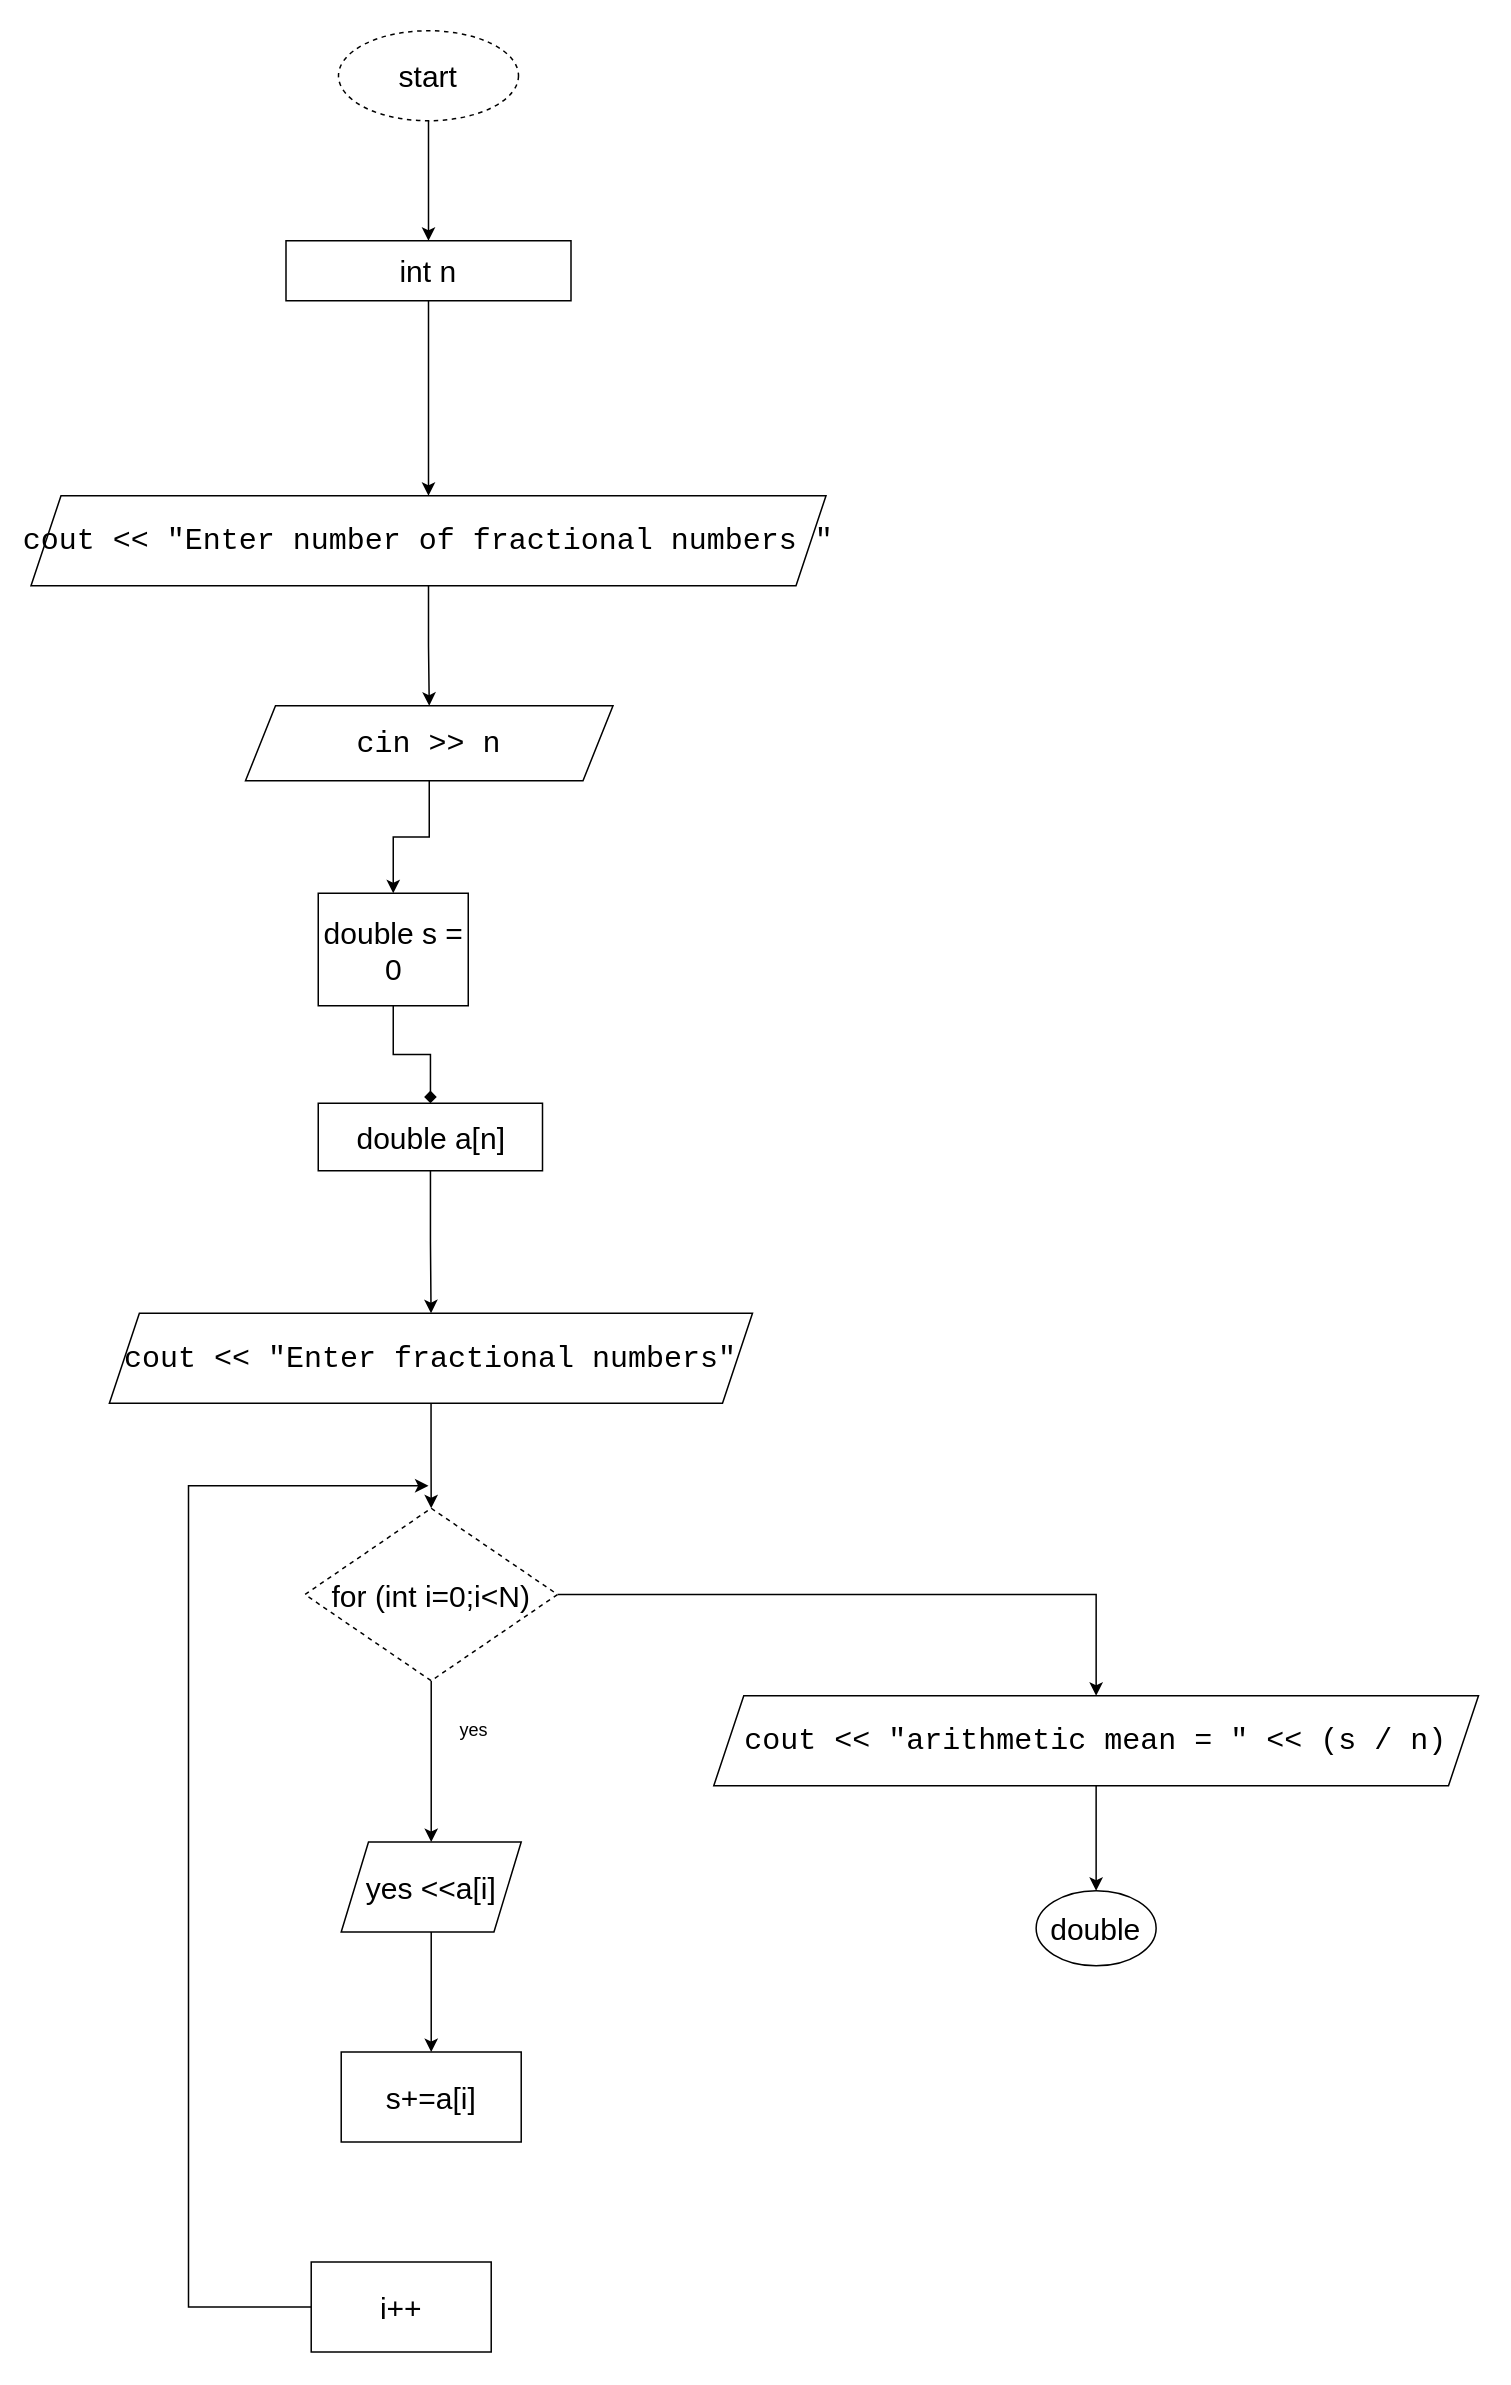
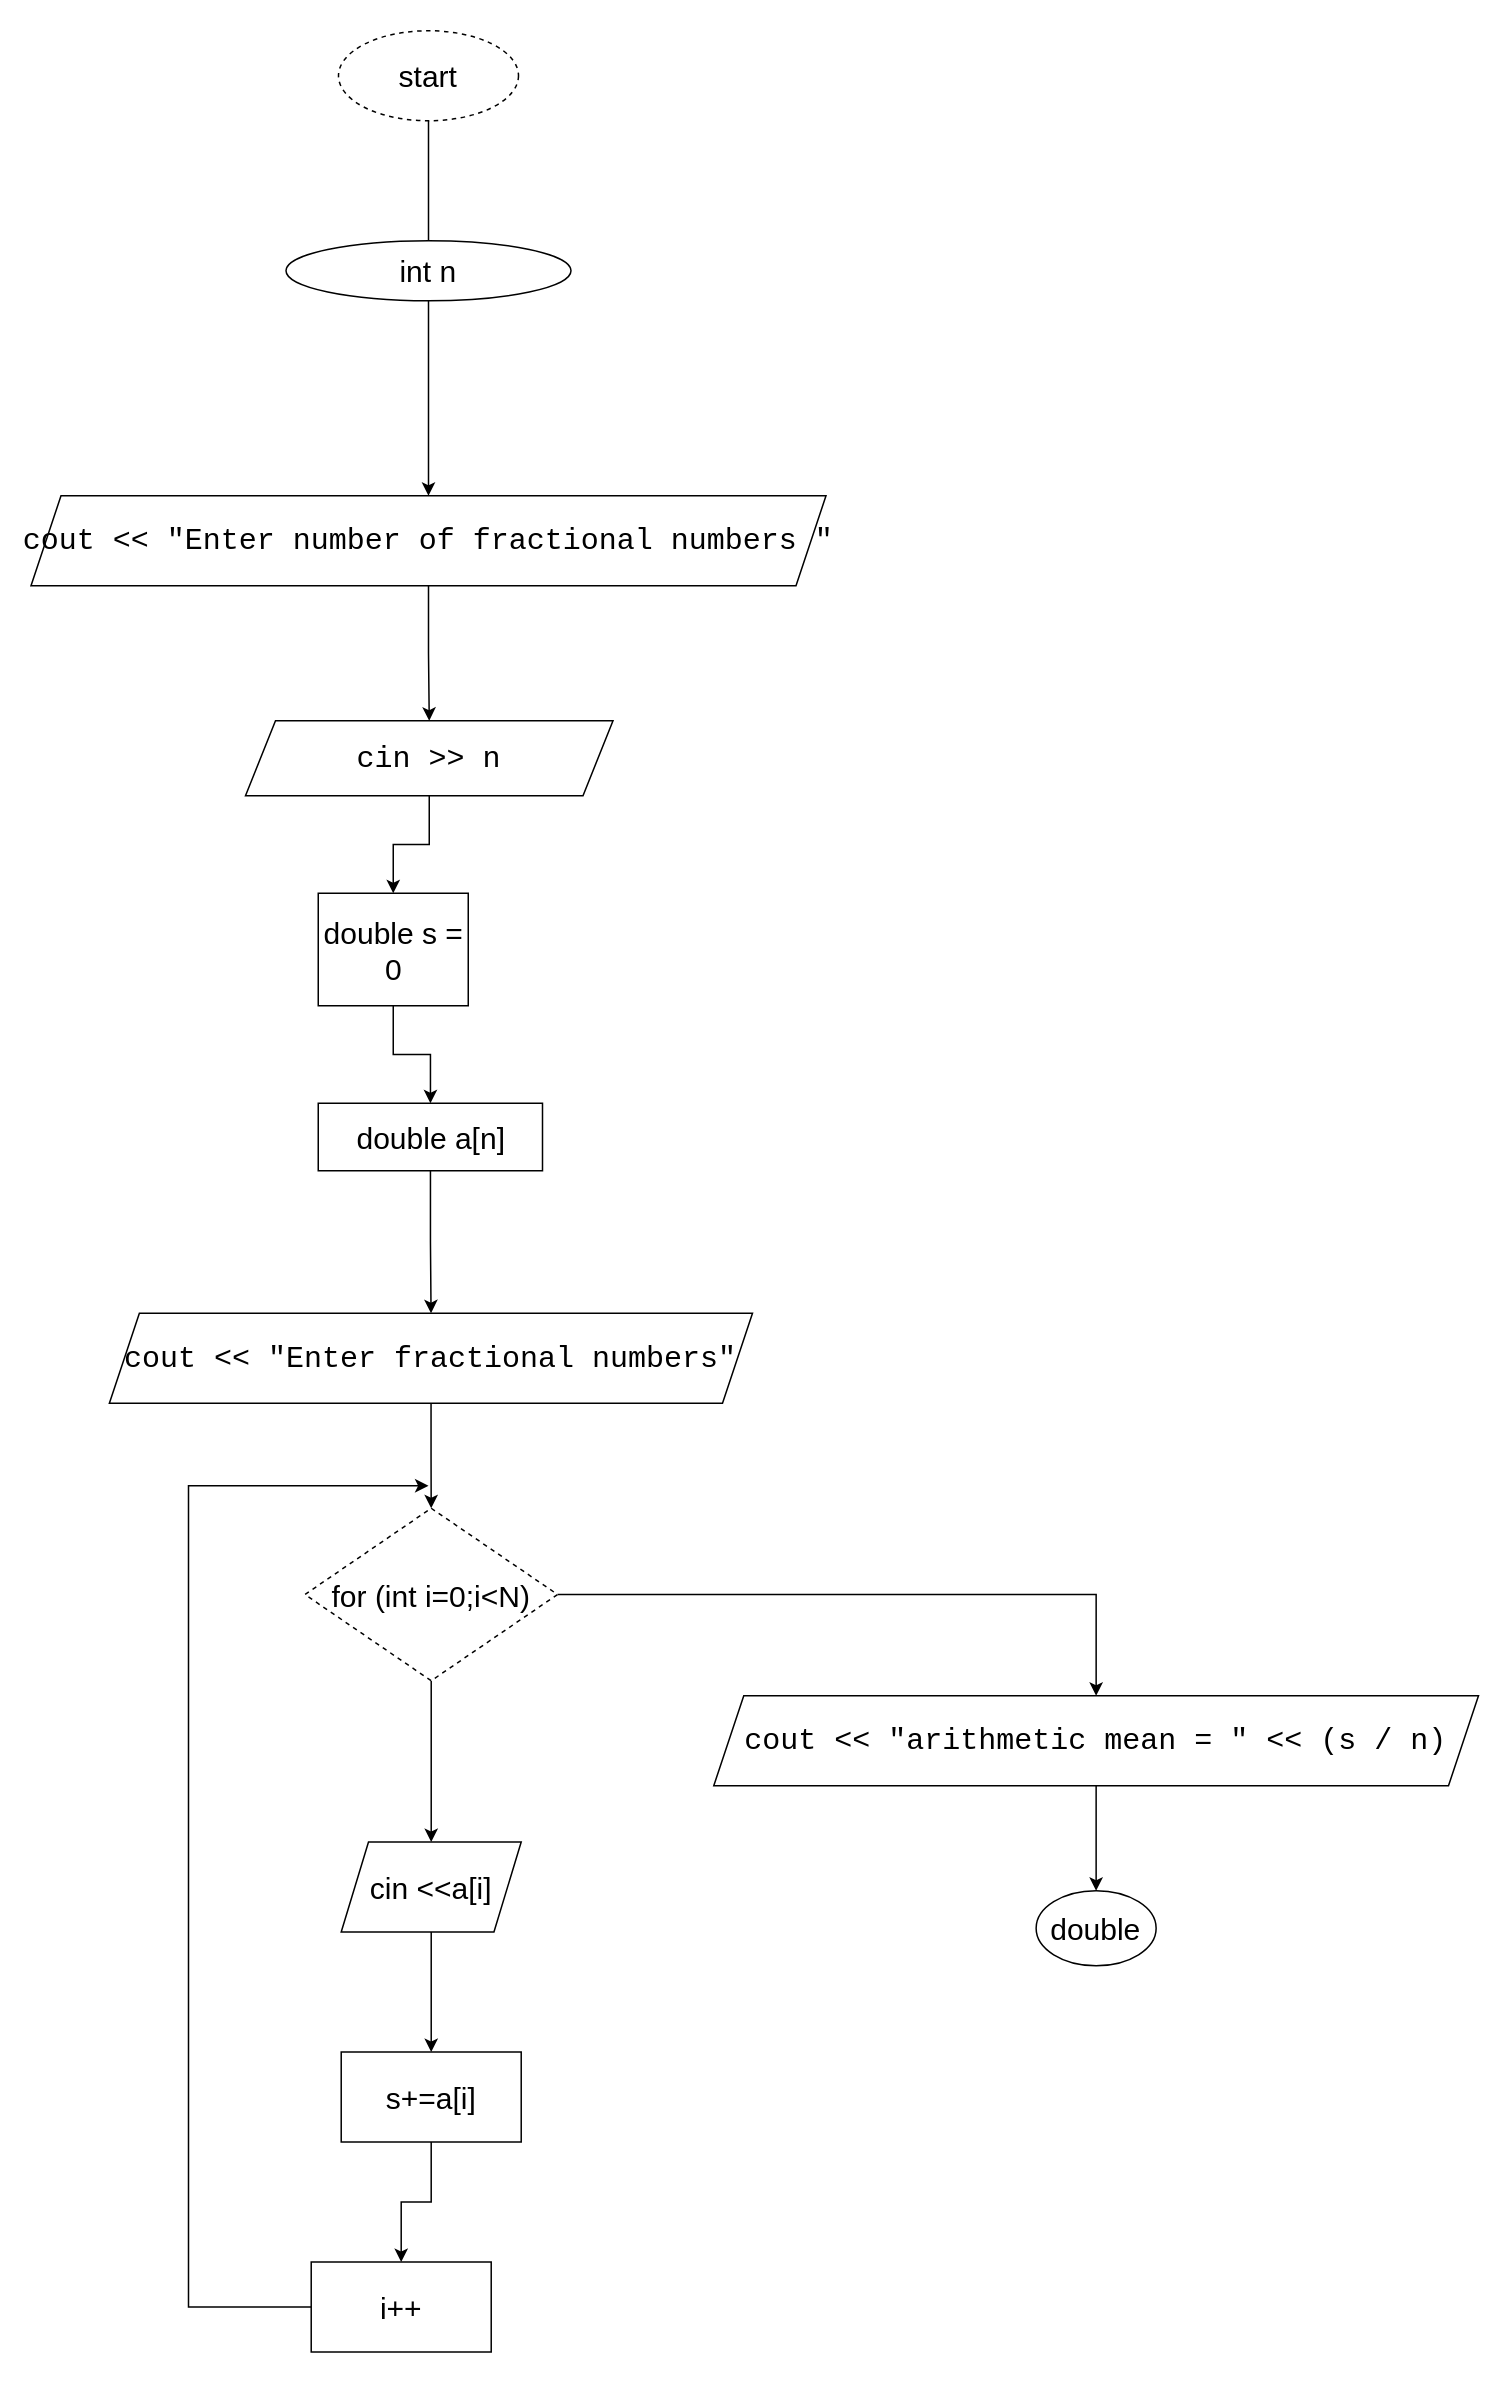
edge "start" -> "int n": arrowhead classic -> none
node "int n": shape rectangle -> ellipse
node "cin >> n": moved (429, 743) -> (429, 758)
edge "double s = 0" -> "double a[n]": arrowhead diamond -> classic
node "yes": removed
node "yes <<a[i]": label "yes <<a[i]" -> "cin <<a[i]"
edge "s+=a[i]" -> "i++": added
